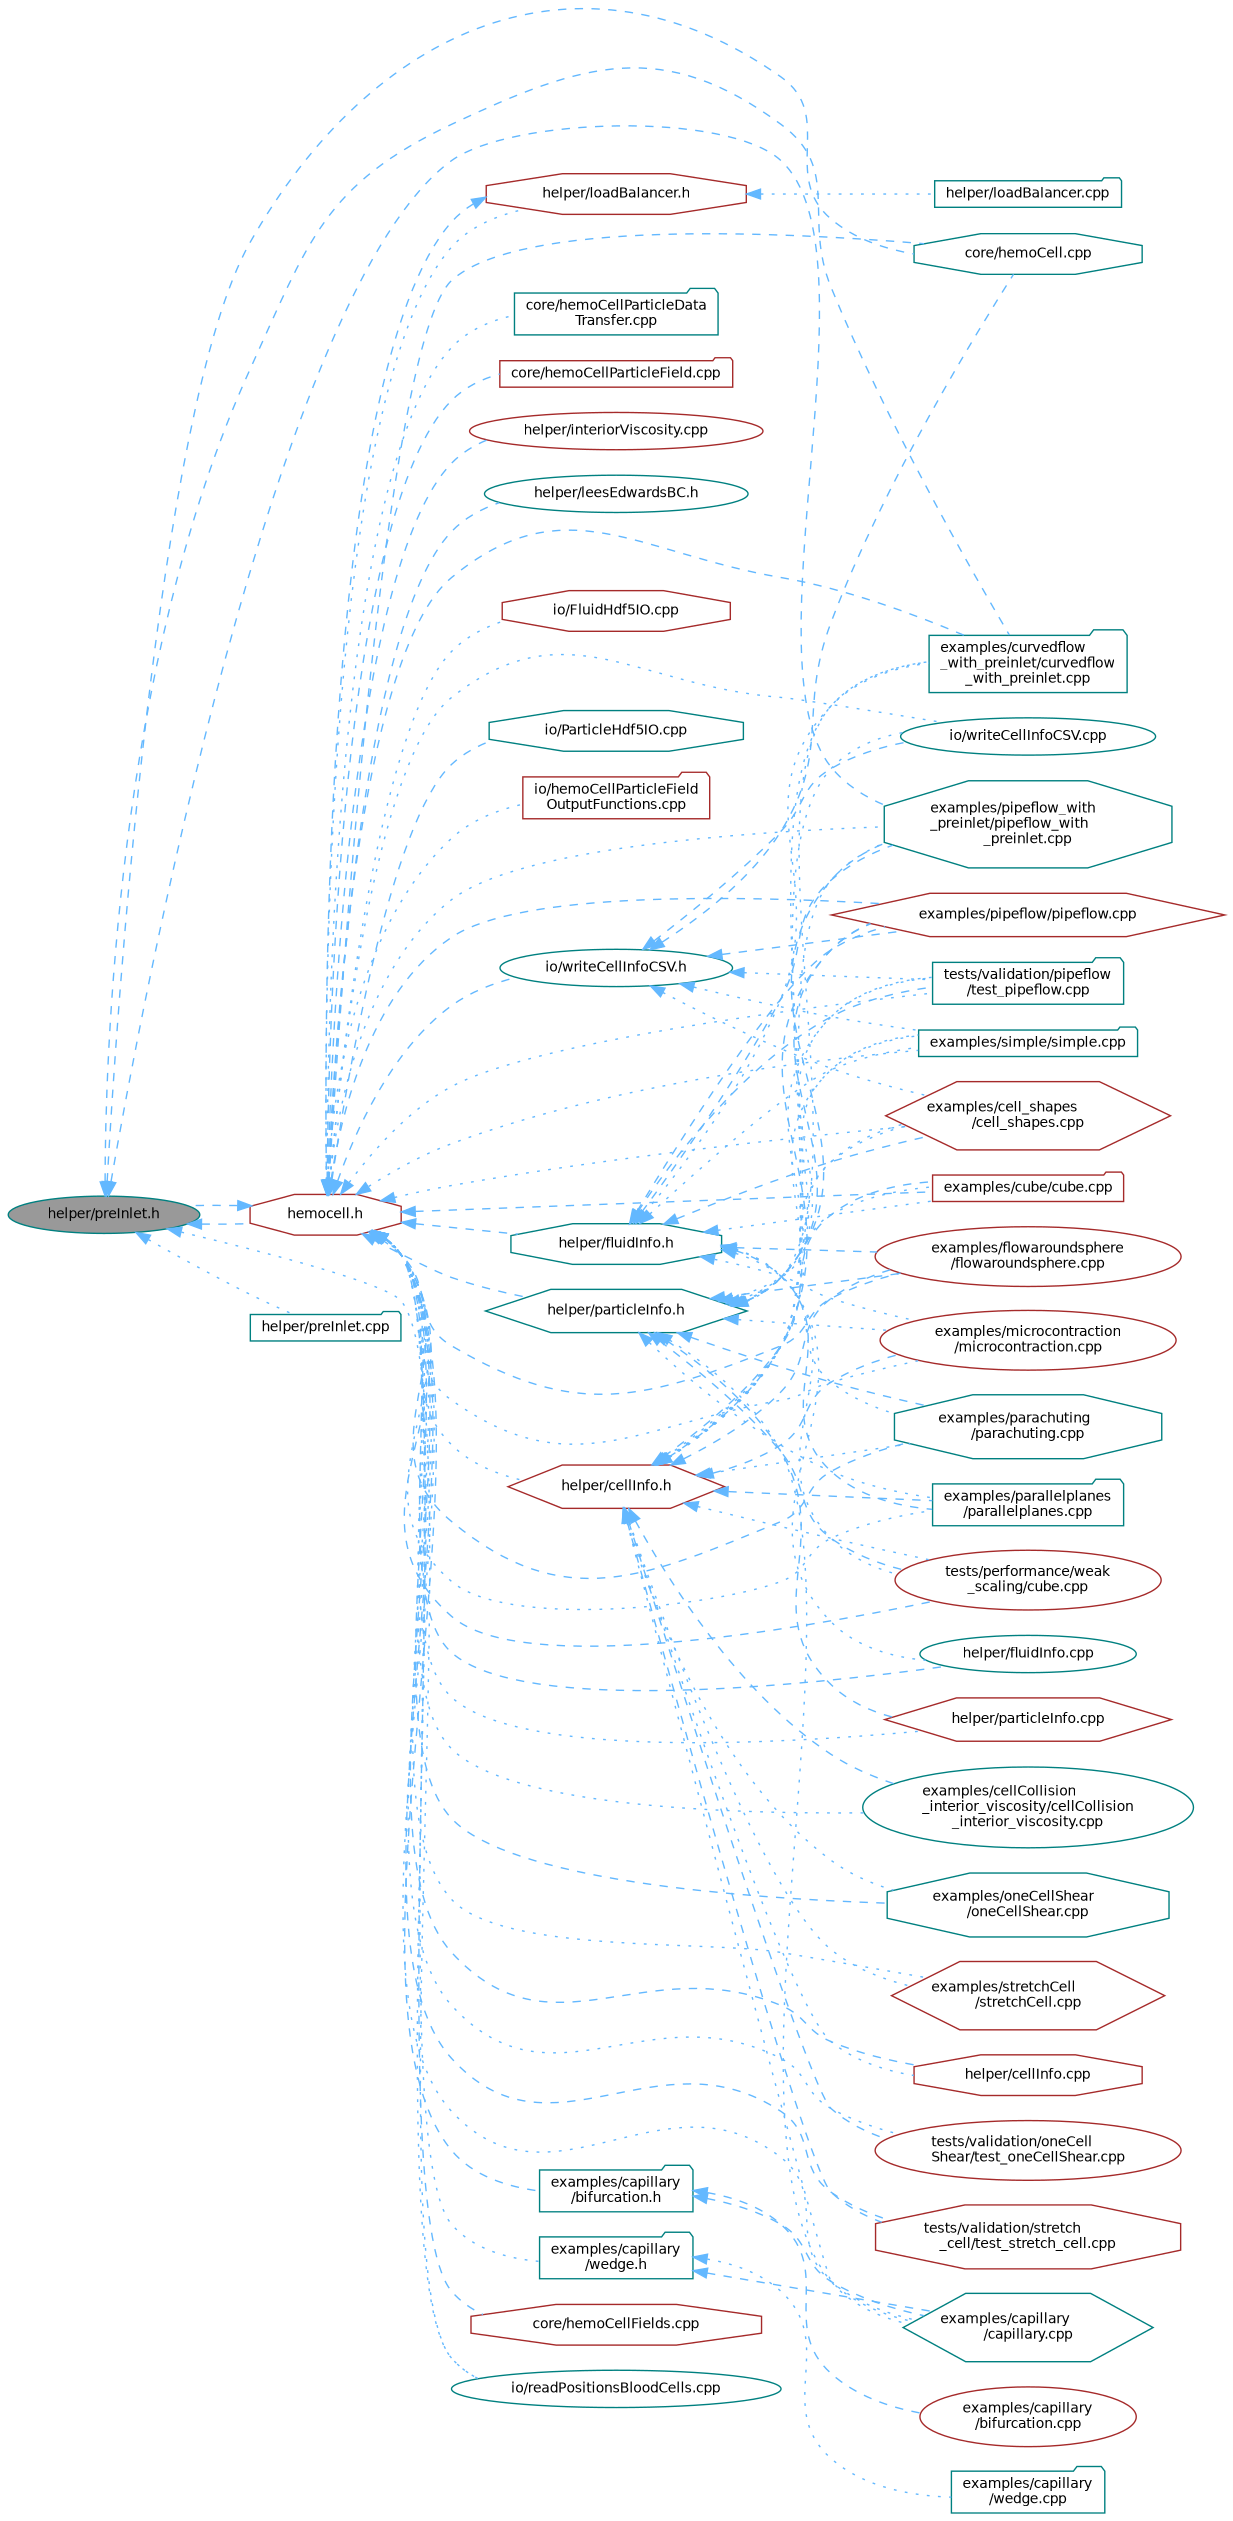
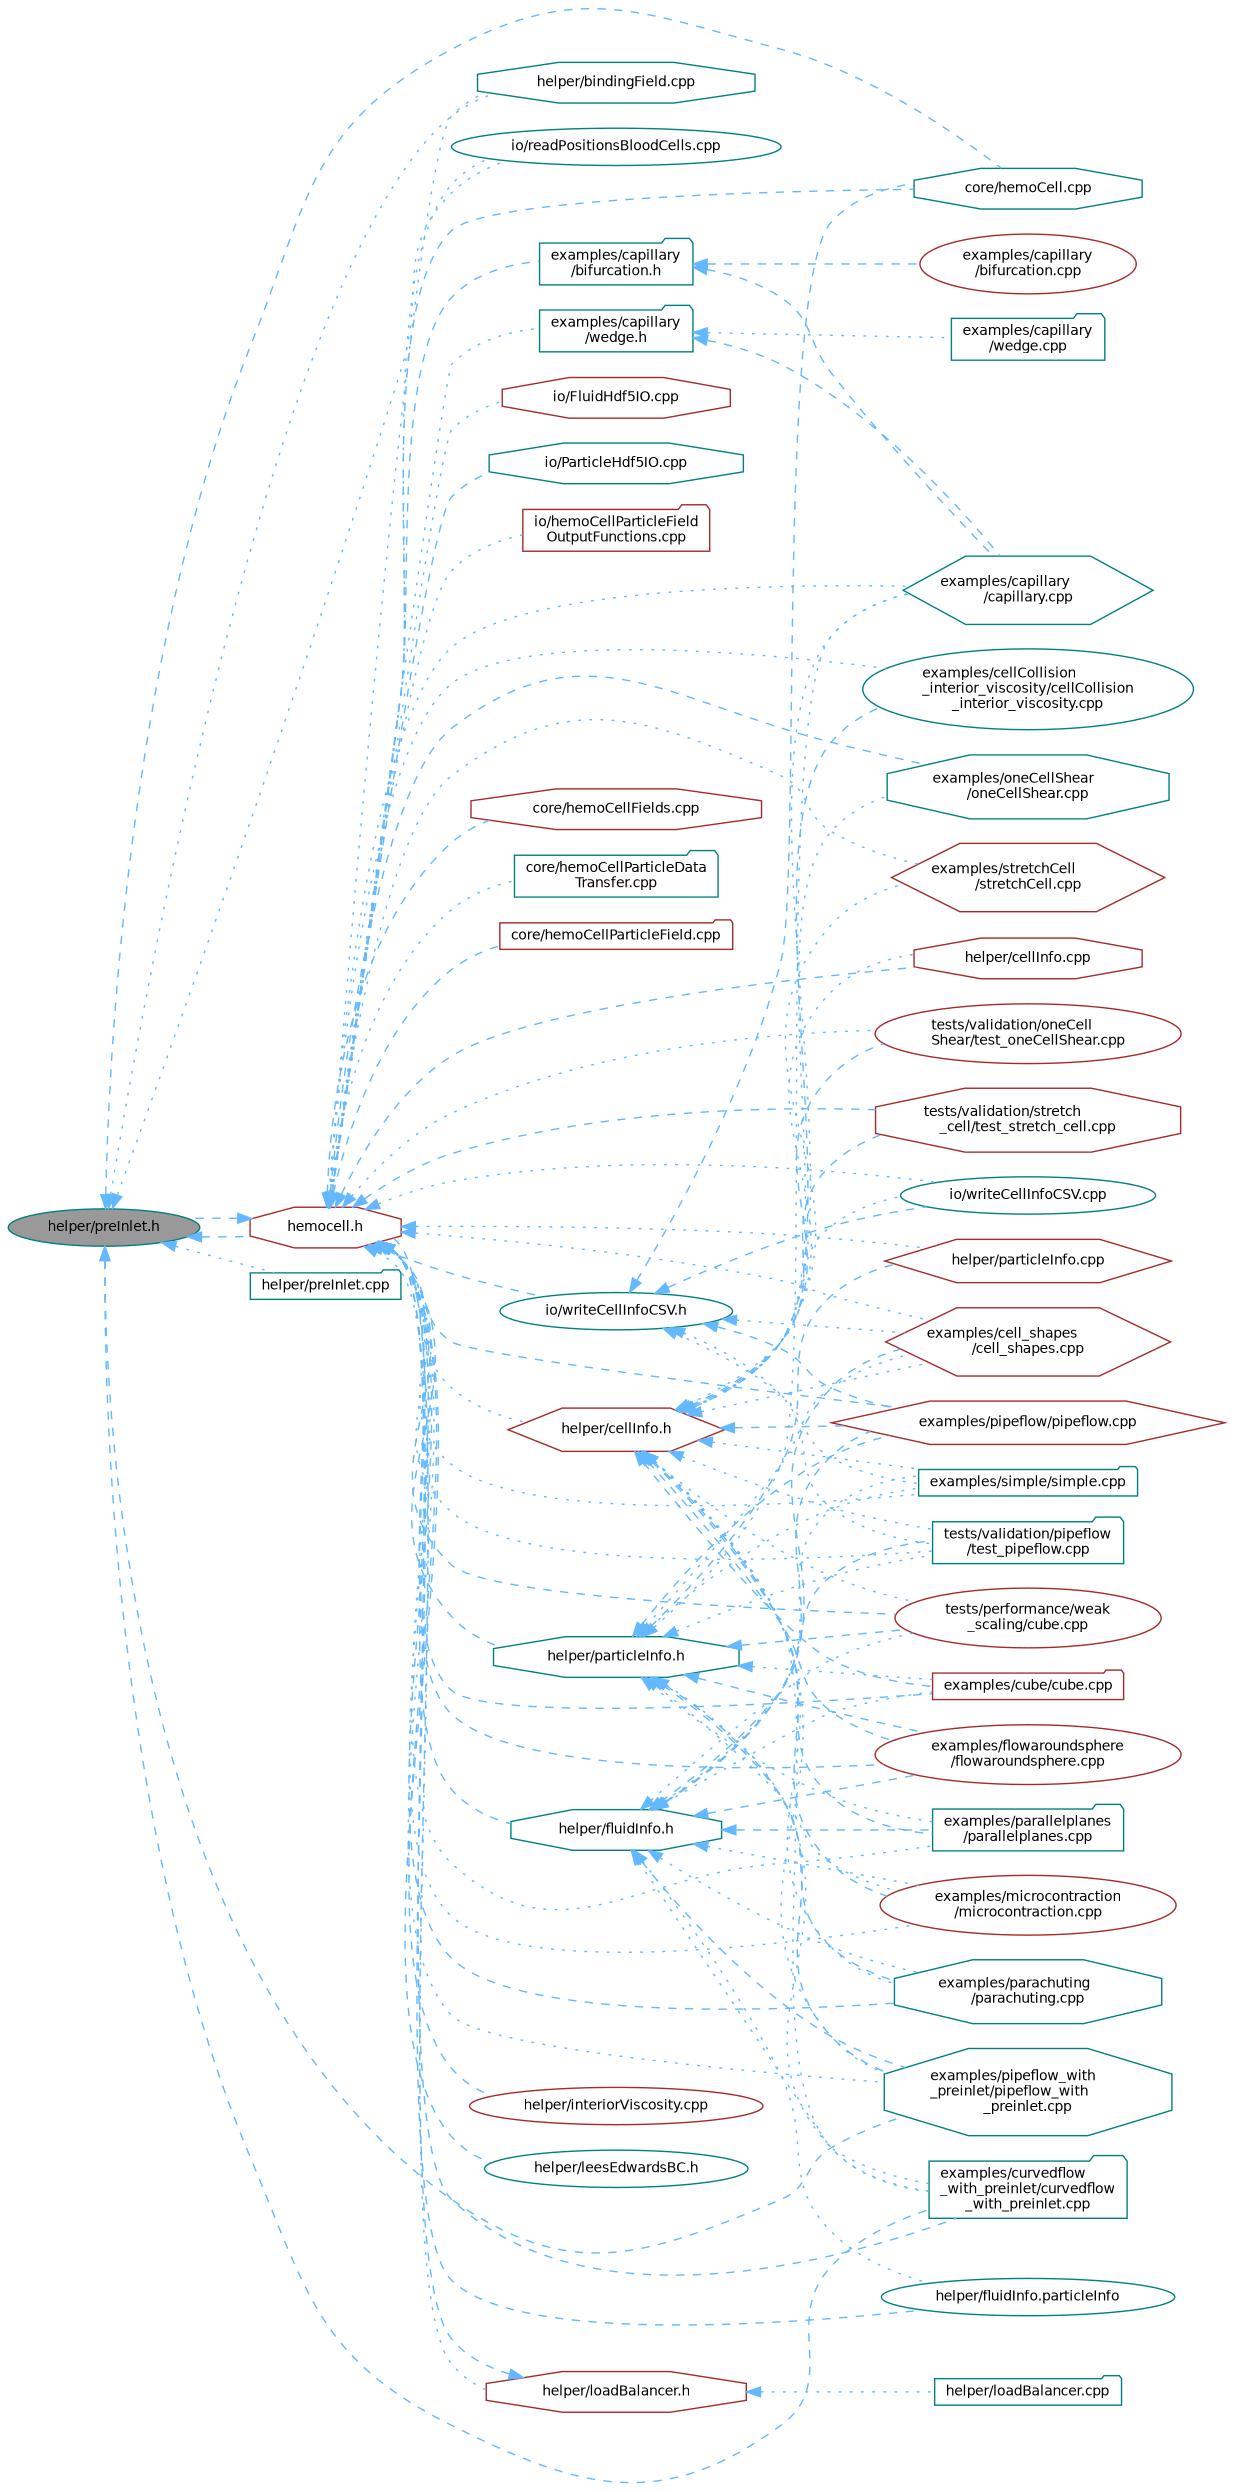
node "helper/bindingField.cpp": added
node "helper/particleInfo.h": shape hexagon -> octagon
node "helper/fluidInfo.cpp": label "helper/fluidInfo.cpp" -> "helper/fluidInfo.particleInfo"
